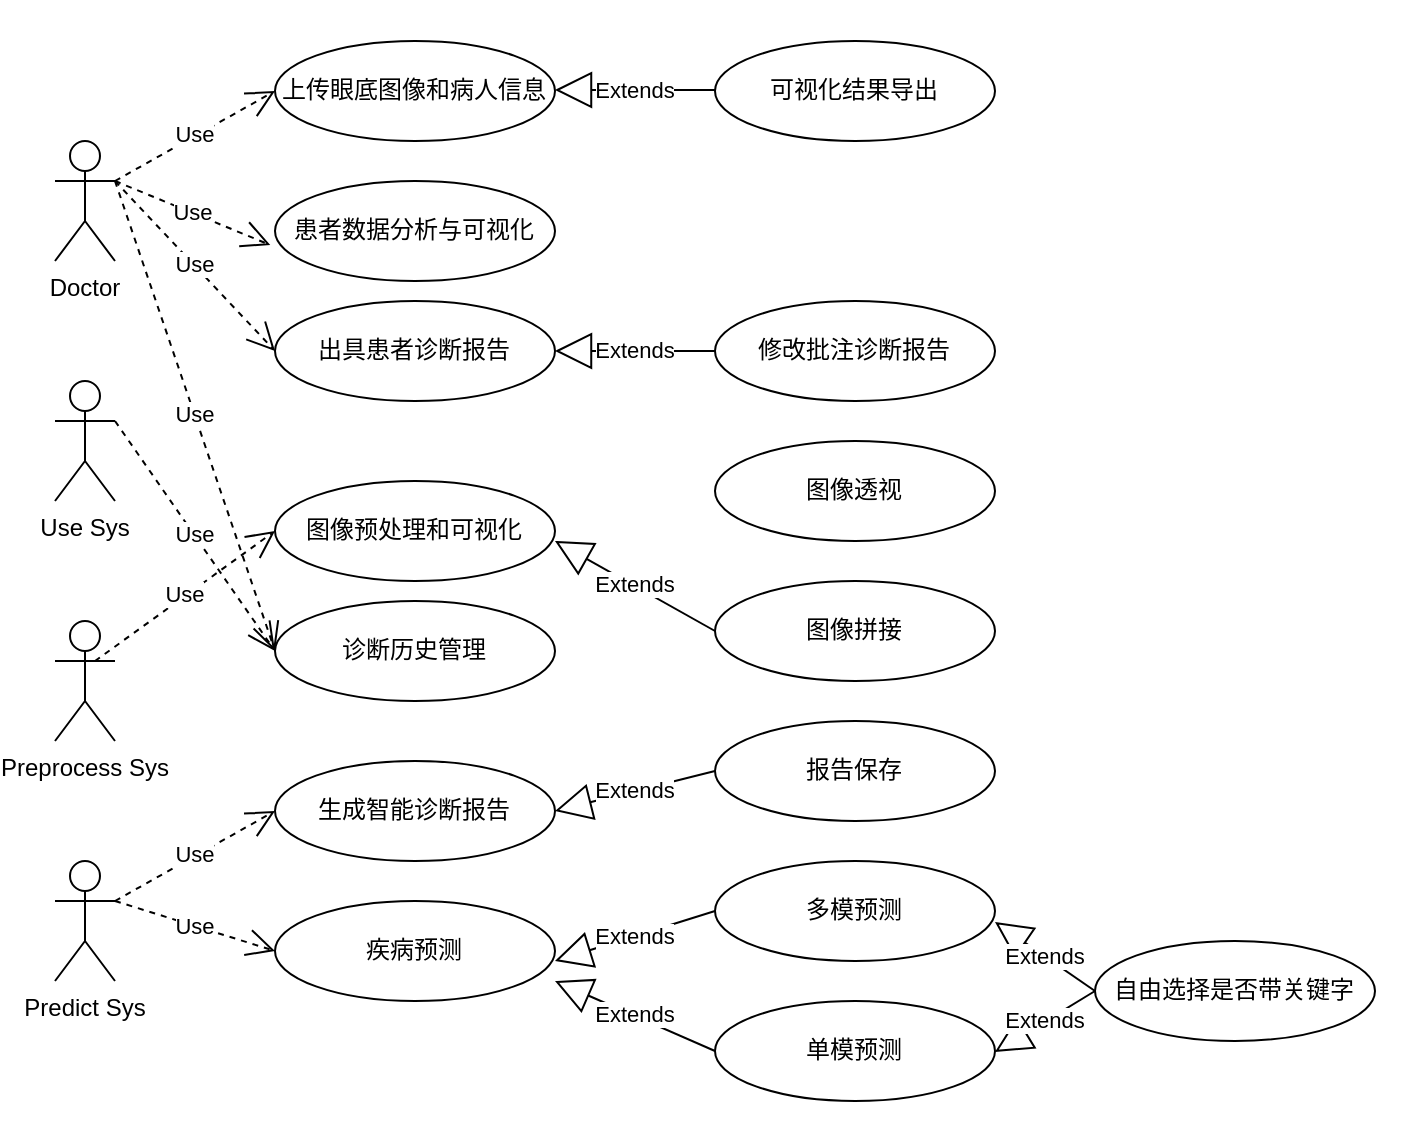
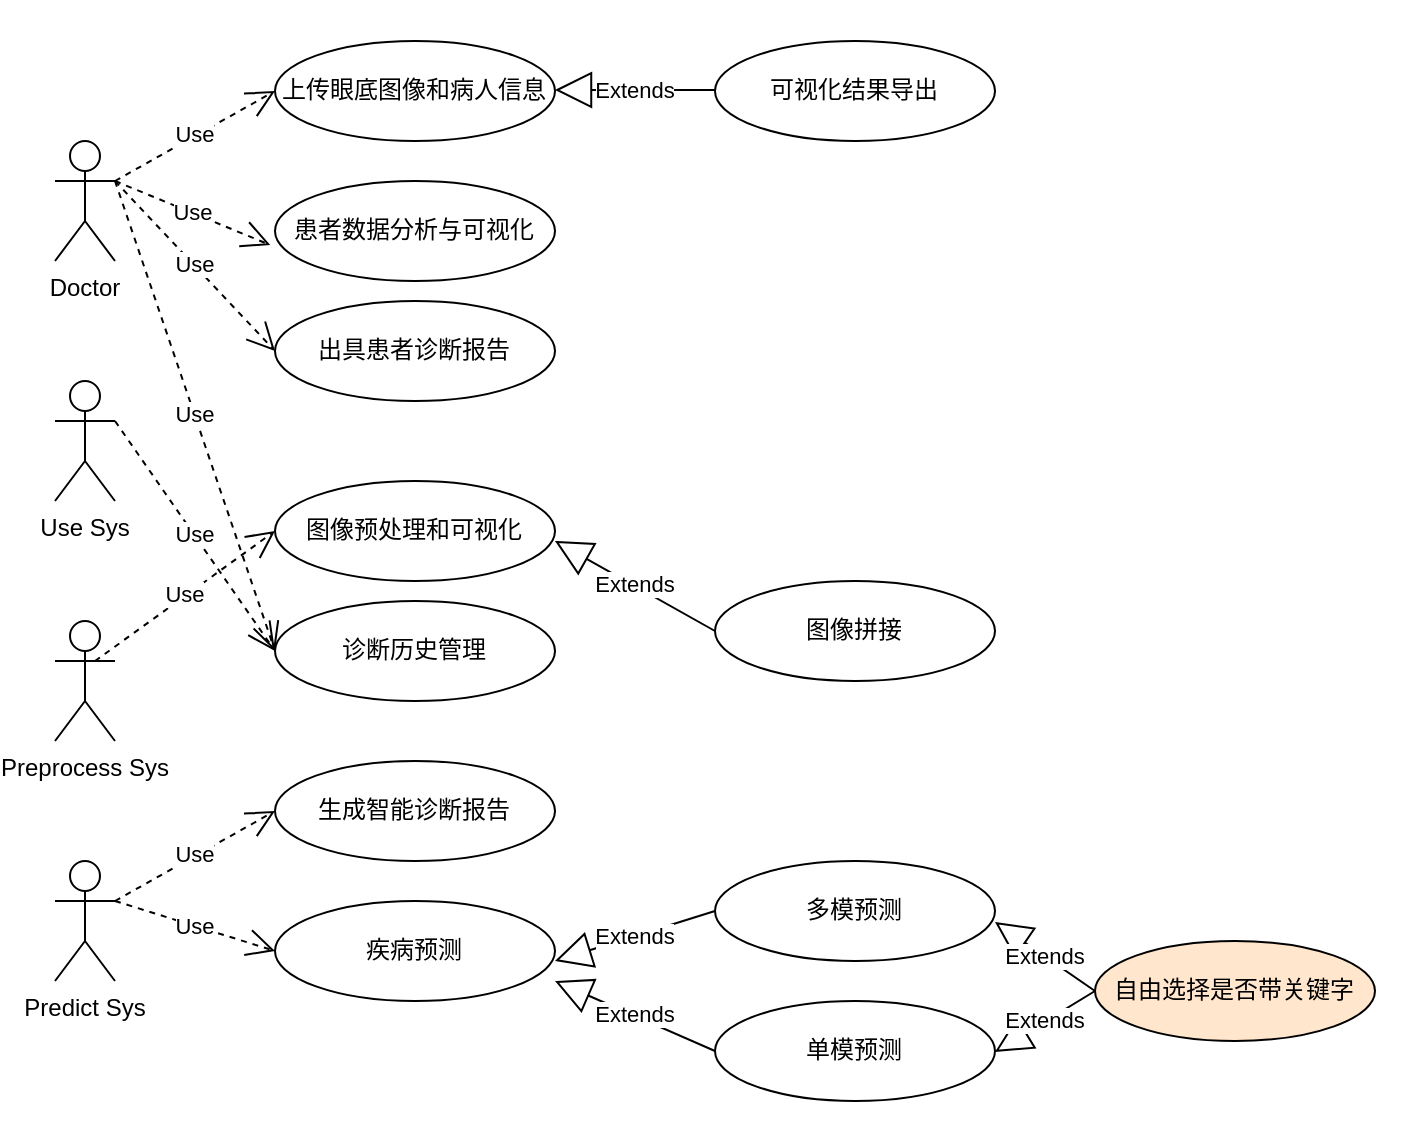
edge "修改批注诊断报告" -> "出具患者诊断报告": removed, label "Extends"
node "修改批注诊断报告": removed
node "图像透视": removed
node "报告保存": removed
edge "报告保存" -> "生成智能诊断报告": removed, label "Extends"
node "自由选择是否带关键字": fillcolor #ffffff -> #ffe6cc
